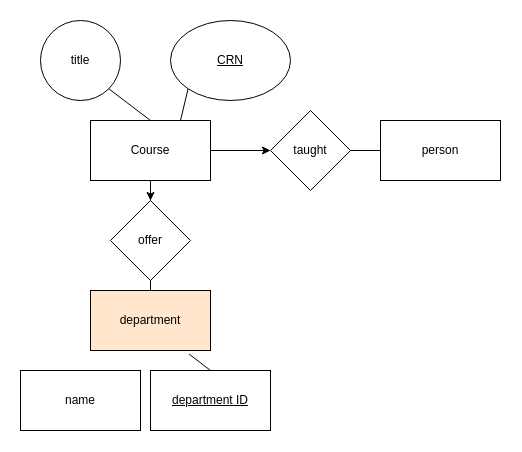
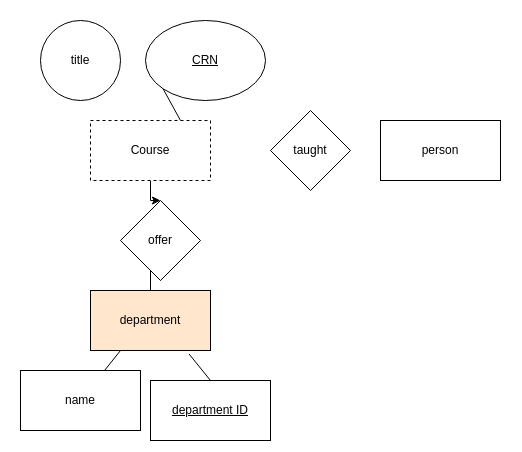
node "CRN": moved (231, 61) -> (206, 61)
edge "title" -- "Course": removed
node "Course": style solid -> dashed
edge "Course" -> "taught": removed
edge "taught" -- "person": removed
node "offer": moved (151, 241) -> (161, 241)
edge "department" -- "name": added
node "department ID": moved (211, 401) -> (211, 411)
